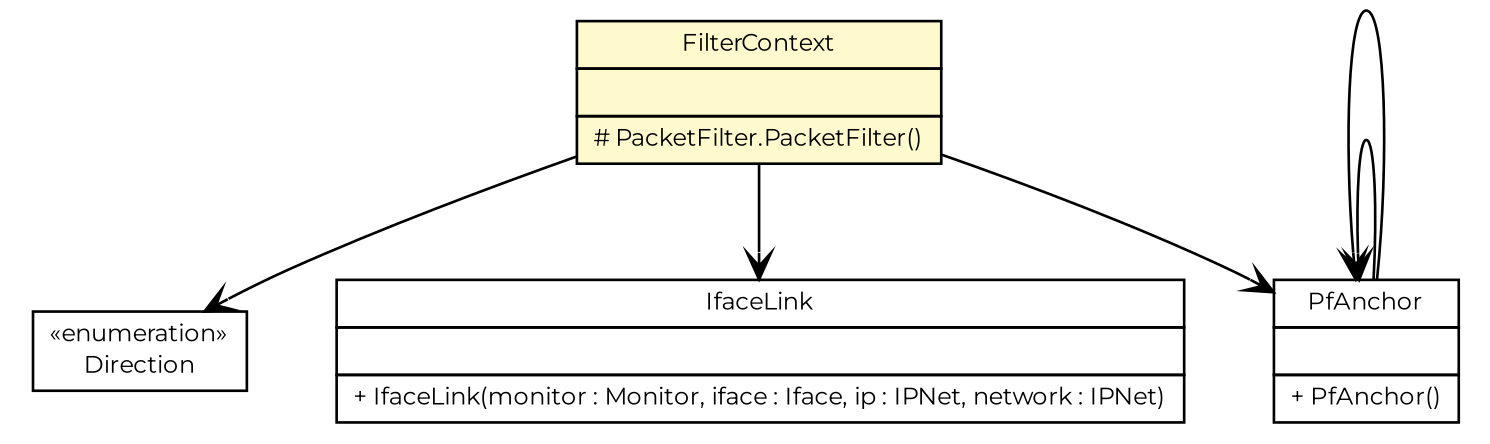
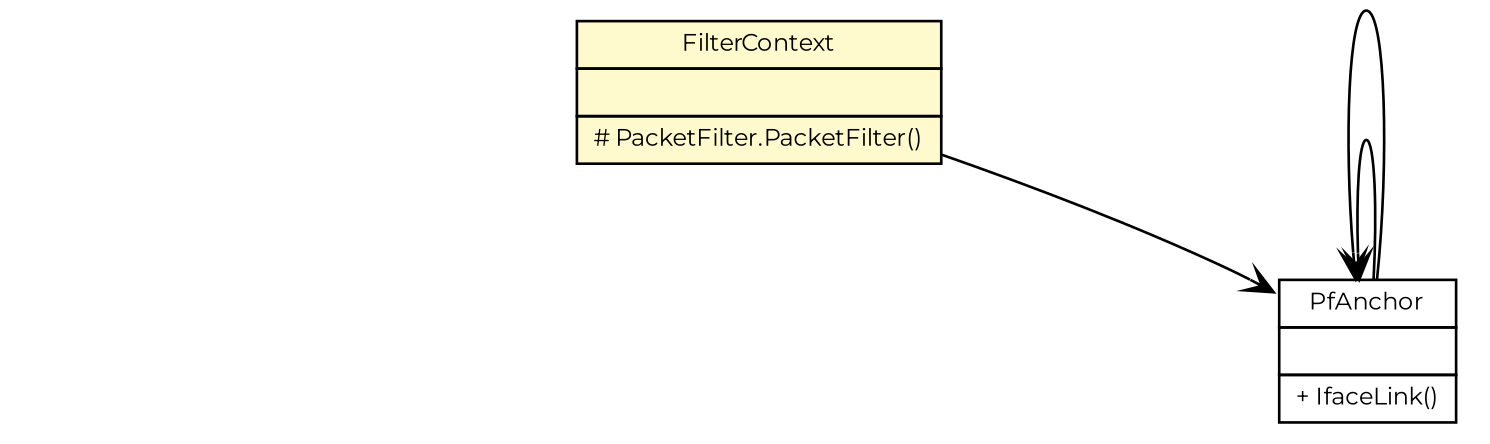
node "Direction": removed
node "IfaceLink": removed
node "PfAnchor": text "+ PfAnchor()" -> "+ IfaceLink()"
